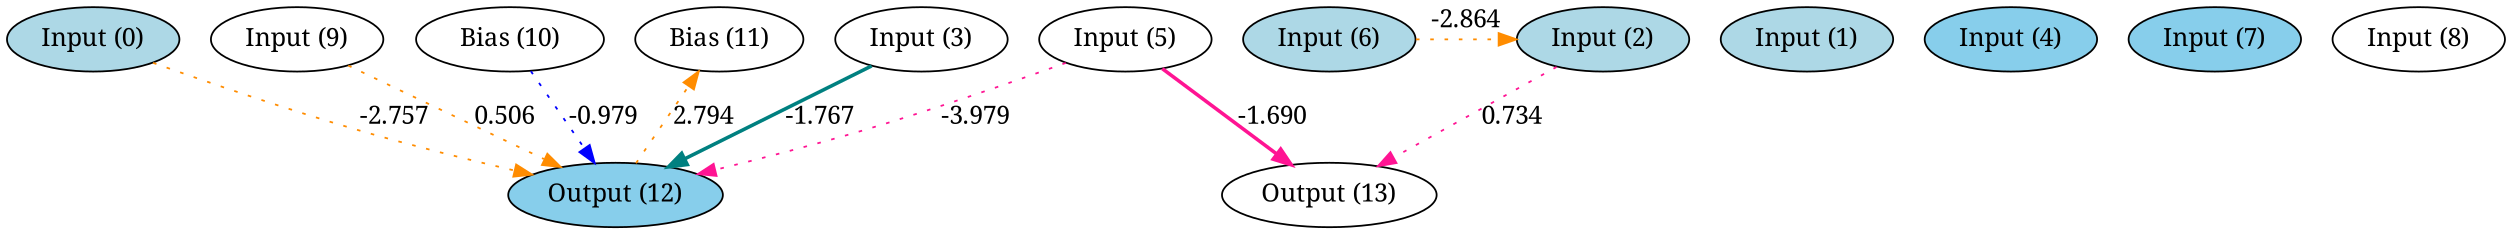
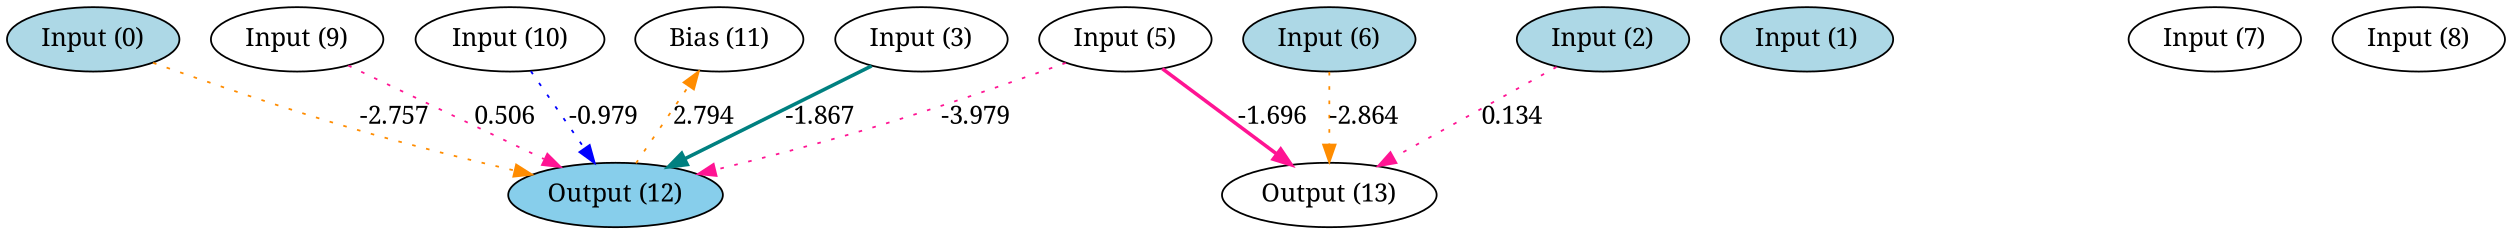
node "Bias (10)": label "Bias (10)" -> "Input (10)"
edge "Input (6)" -> "Input (2)": now "Input (6)" -> "Output (13)"
node "Input (4)": removed
node "Input (7)": fillcolor skyblue -> white
edge "Input (9)" -> "Output (12)": color darkorange -> deeppink
edge "Input (3)" -> "Output (12)": label "-1.767" -> "-1.867"
edge "Input (5)" -> "Output (13)": label "-1.690" -> "-1.696"
edge "Input (2)" -> "Output (13)": label "0.734" -> "0.134"
